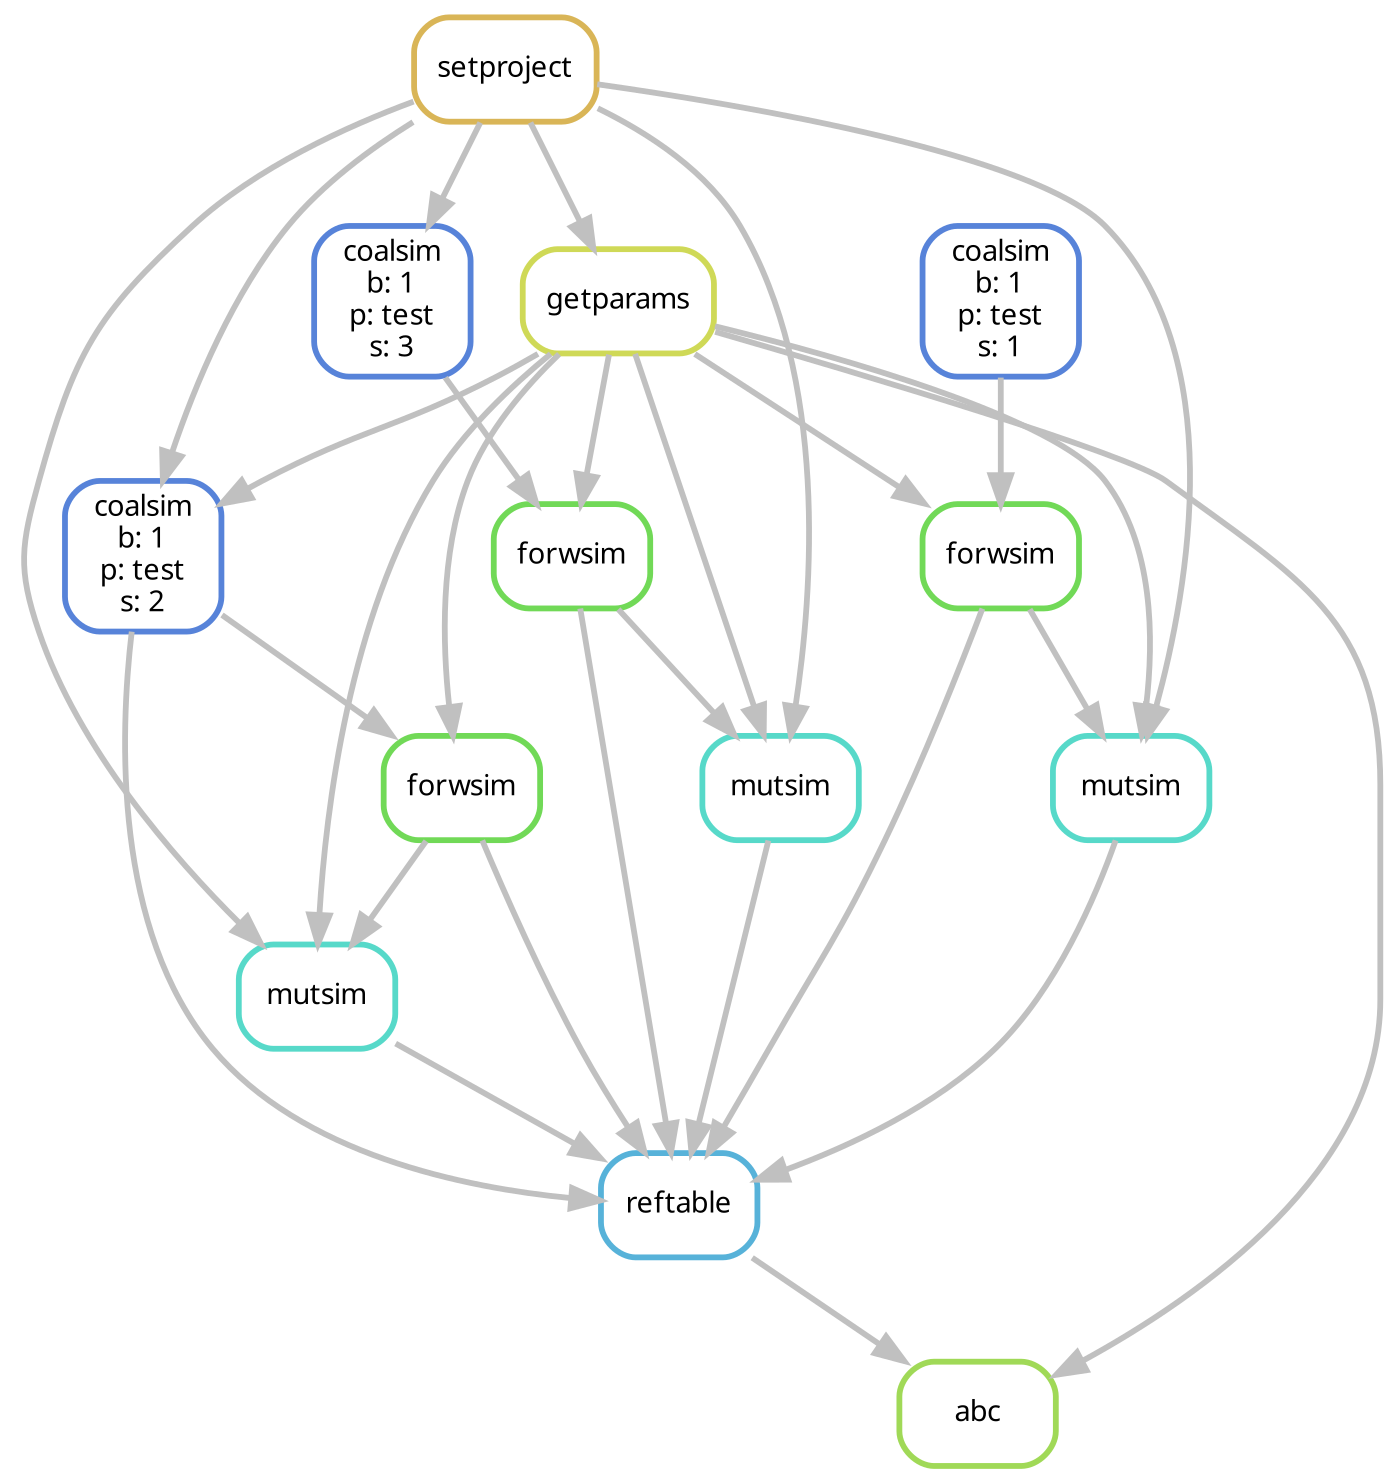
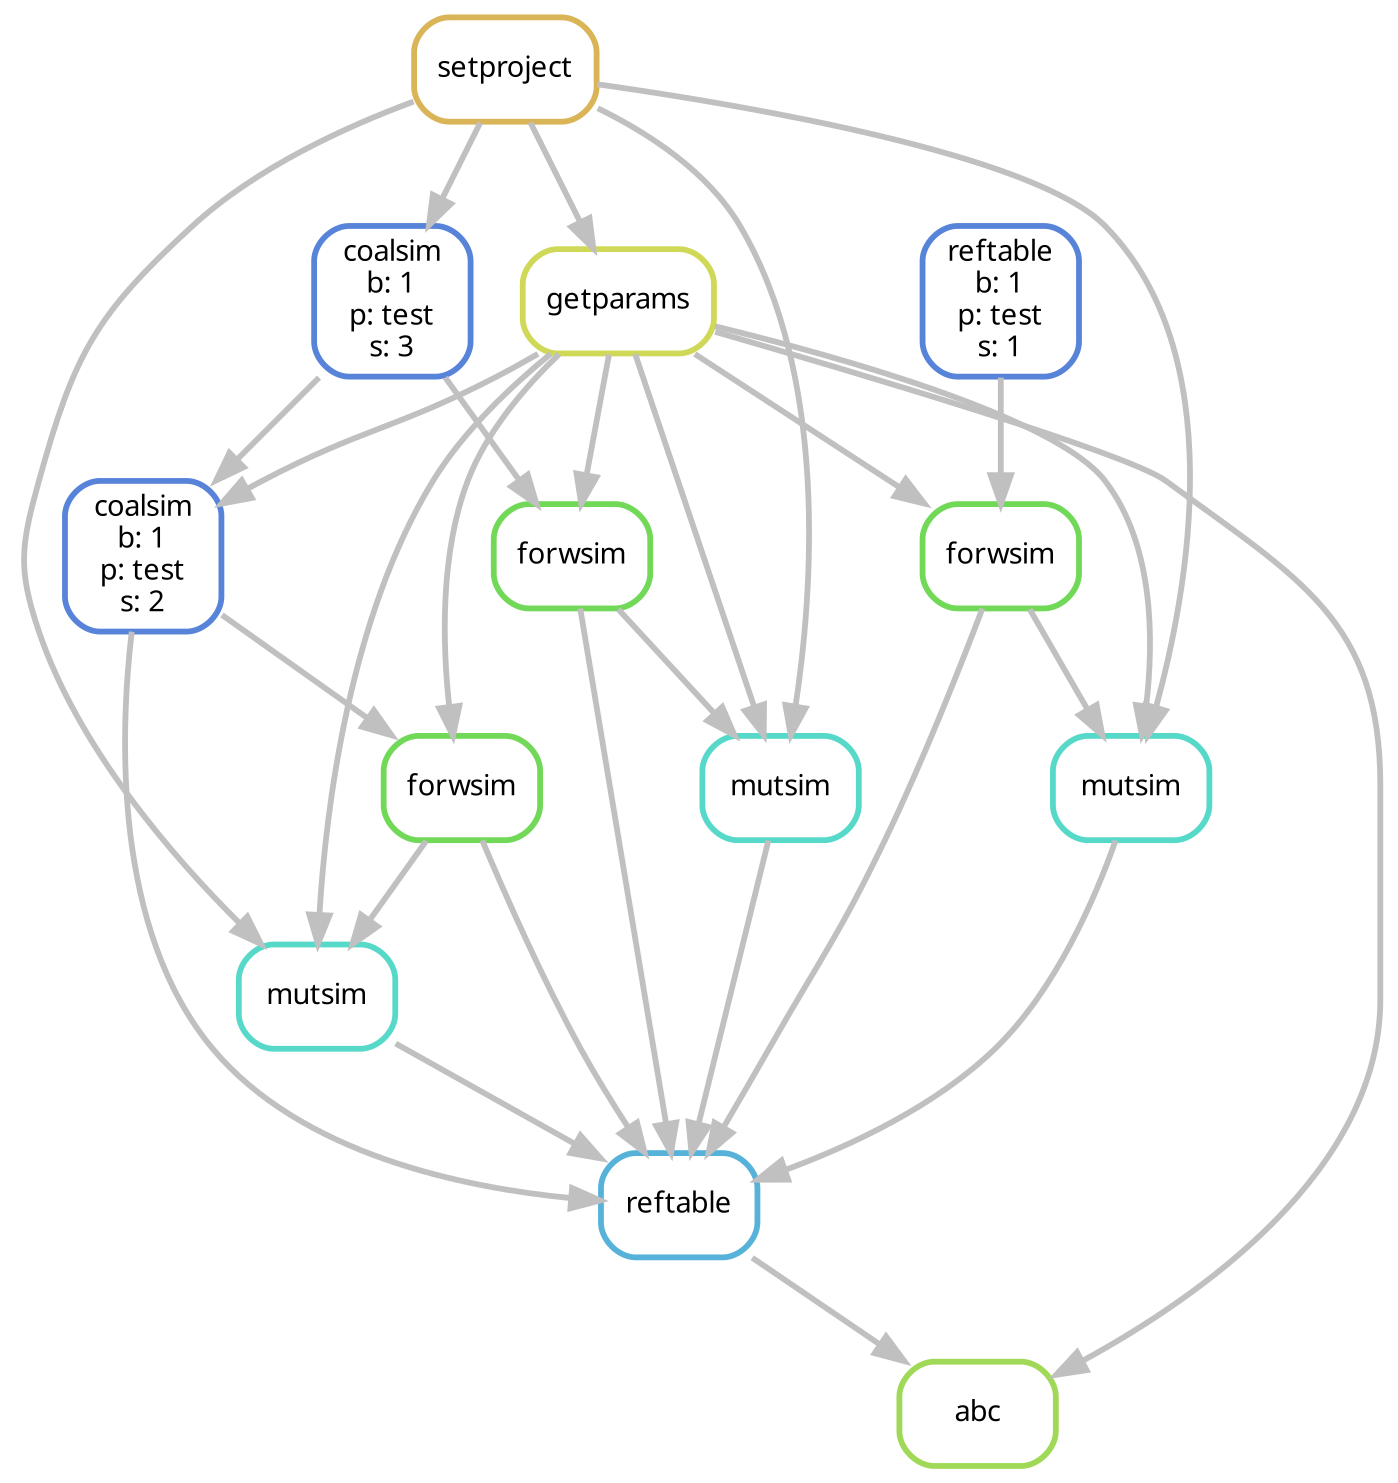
edge "setproject" -> "coalsim b: 1 p: test s: 2": now "coalsim b: 1 p: test s: 3" -> "coalsim b: 1 p: test s: 2"
node "coalsim b: 1 p: test s: 1": label "coalsim b: 1 p: test s: 1" -> "reftable b: 1 p: test s: 1"
